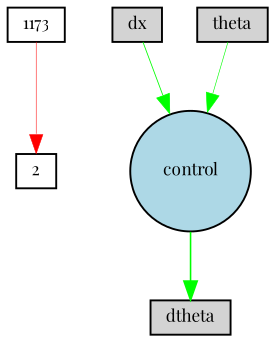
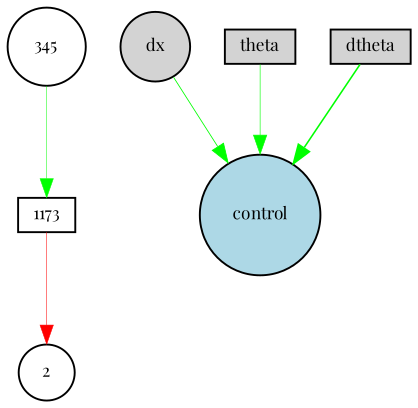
node "dx": shape box -> circle
node "345": added
node "2": shape box -> circle
edge "control" -> "dtheta": reversed
